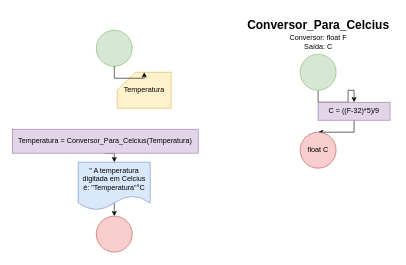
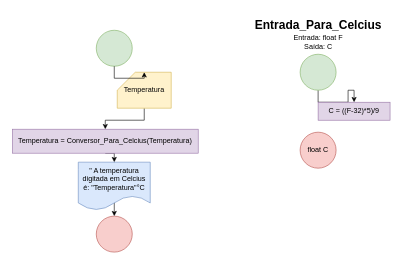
node "Conversor_Para_Celcius": label "Conversor_Para_Celcius" -> "Entrada_Para_Celcius"
node "Conversor: float F Saída: C": label "Conversor: float F Saída: C" -> "Entrada: float F Saída: C"
edge "Temperatura" -> "Temperatura = Conversor_Para_Celcius(Temperatura)": added
edge "C = ((F-32)*5)/9" -> "float C": removed
